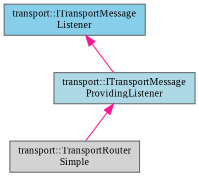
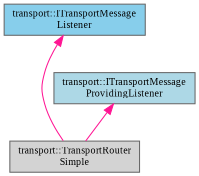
edge "transport::ITransportMessage ProvidingListener" -> "transport::ITransportMessage Listener": now "transport::TransportRouter Simple" -> "transport::ITransportMessage Listener"
